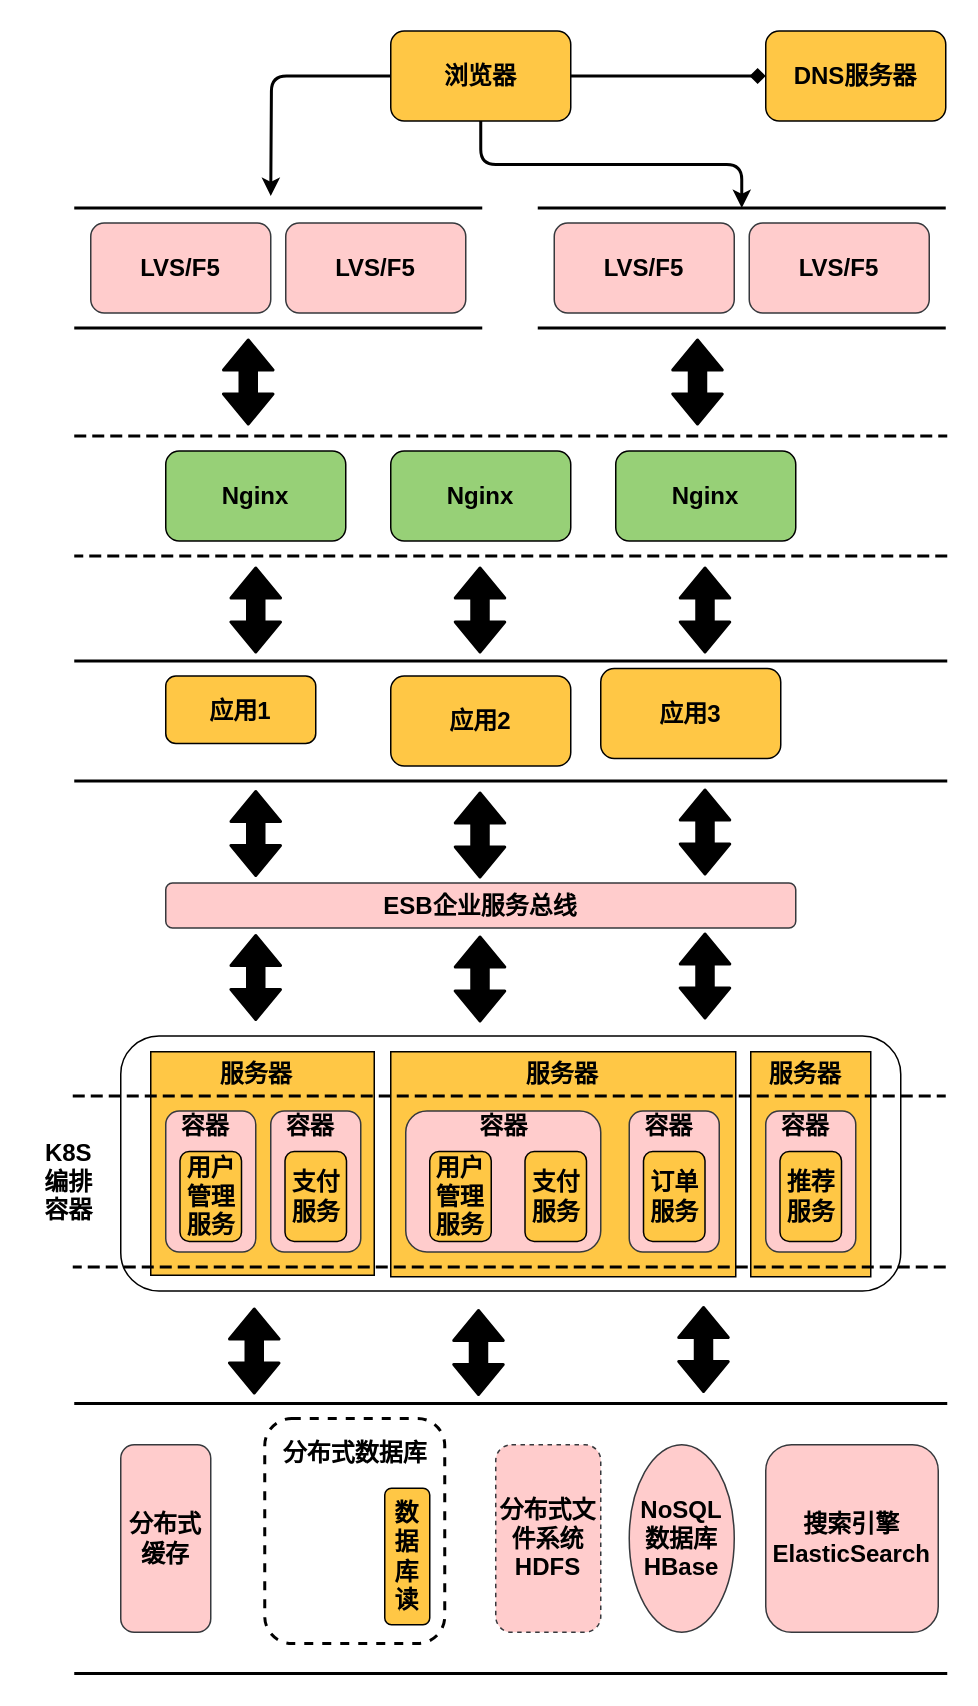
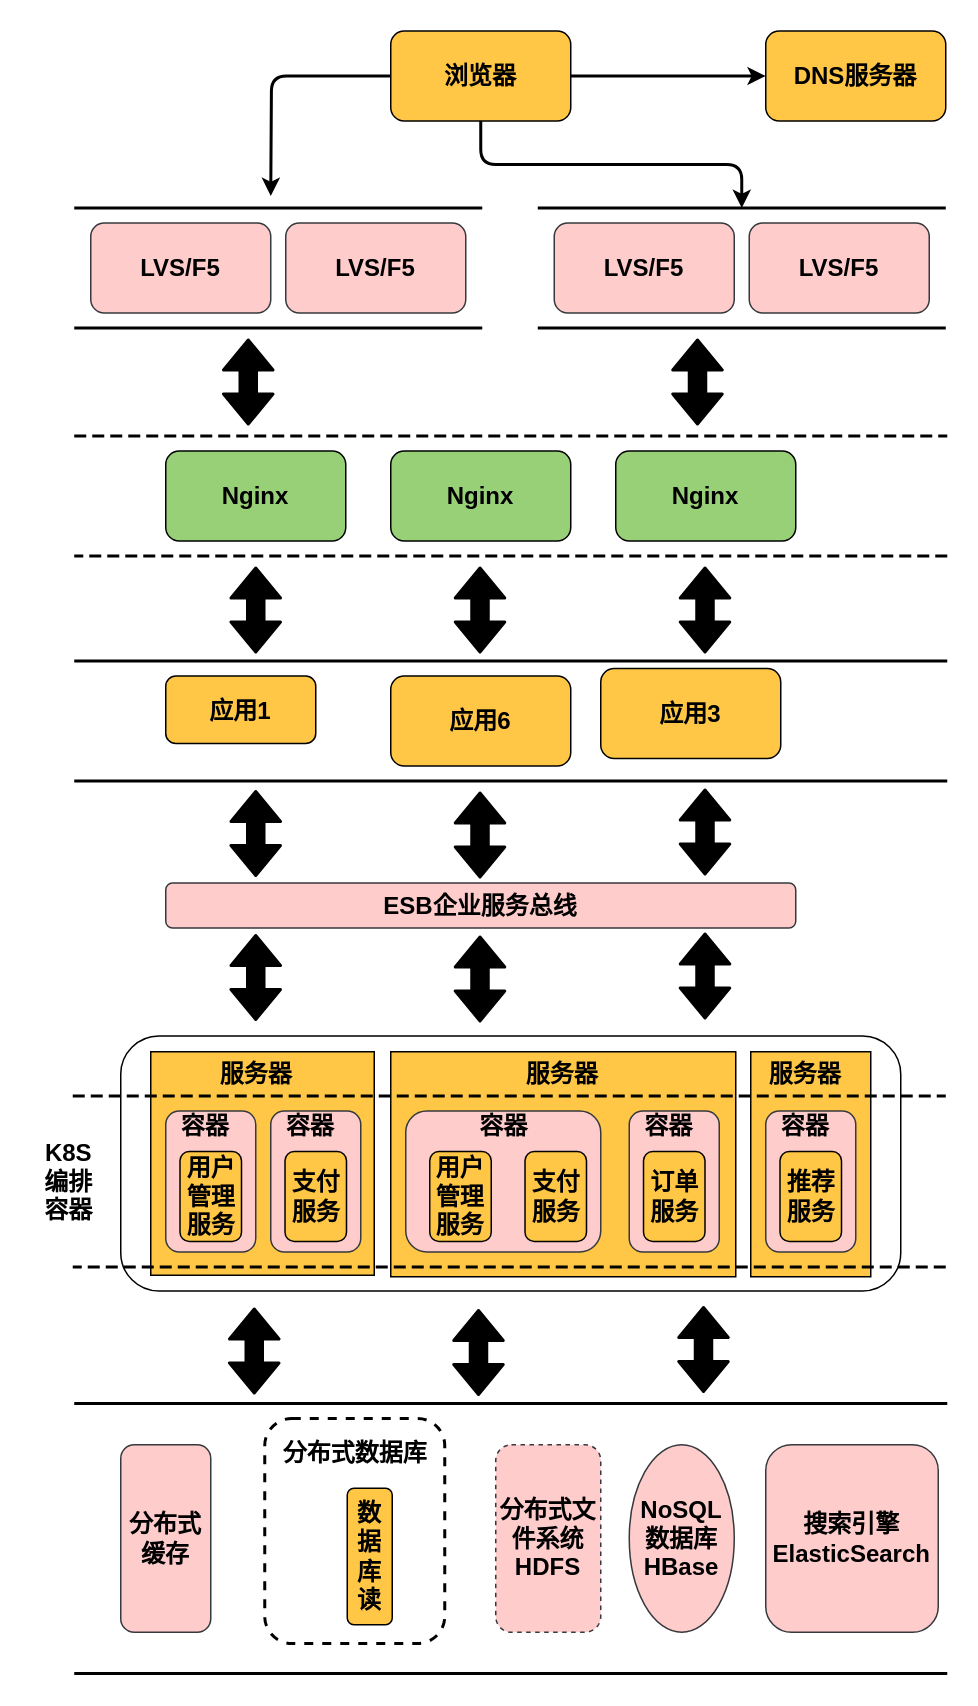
edge "浏览器" -> "DNS服务器": arrowhead diamond -> classic
node "应用2": label "应用2" -> "应用6"
node "数据库读": moved (407, 1556) -> (370, 1556)
